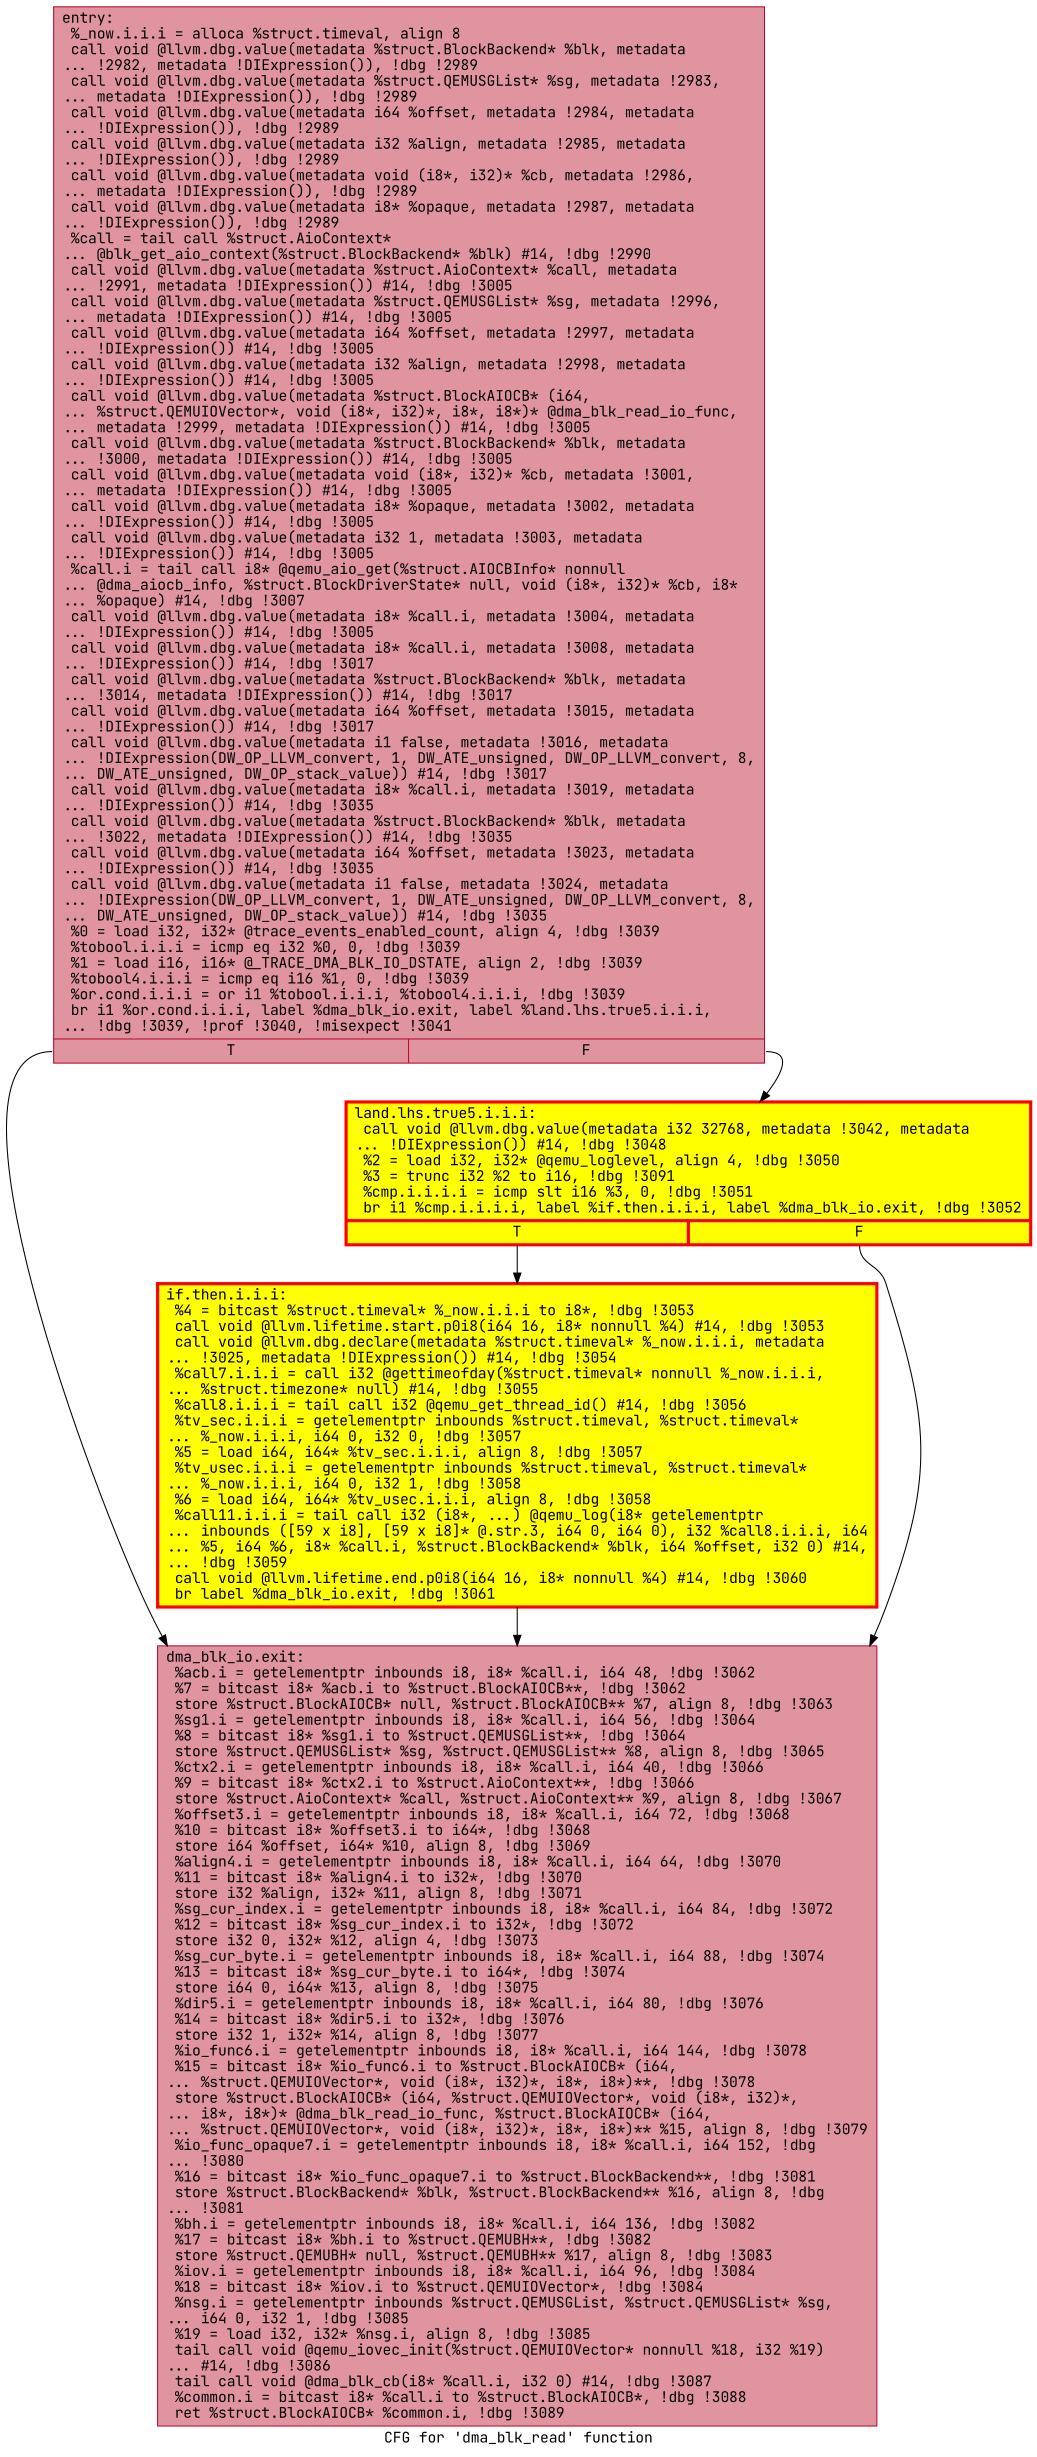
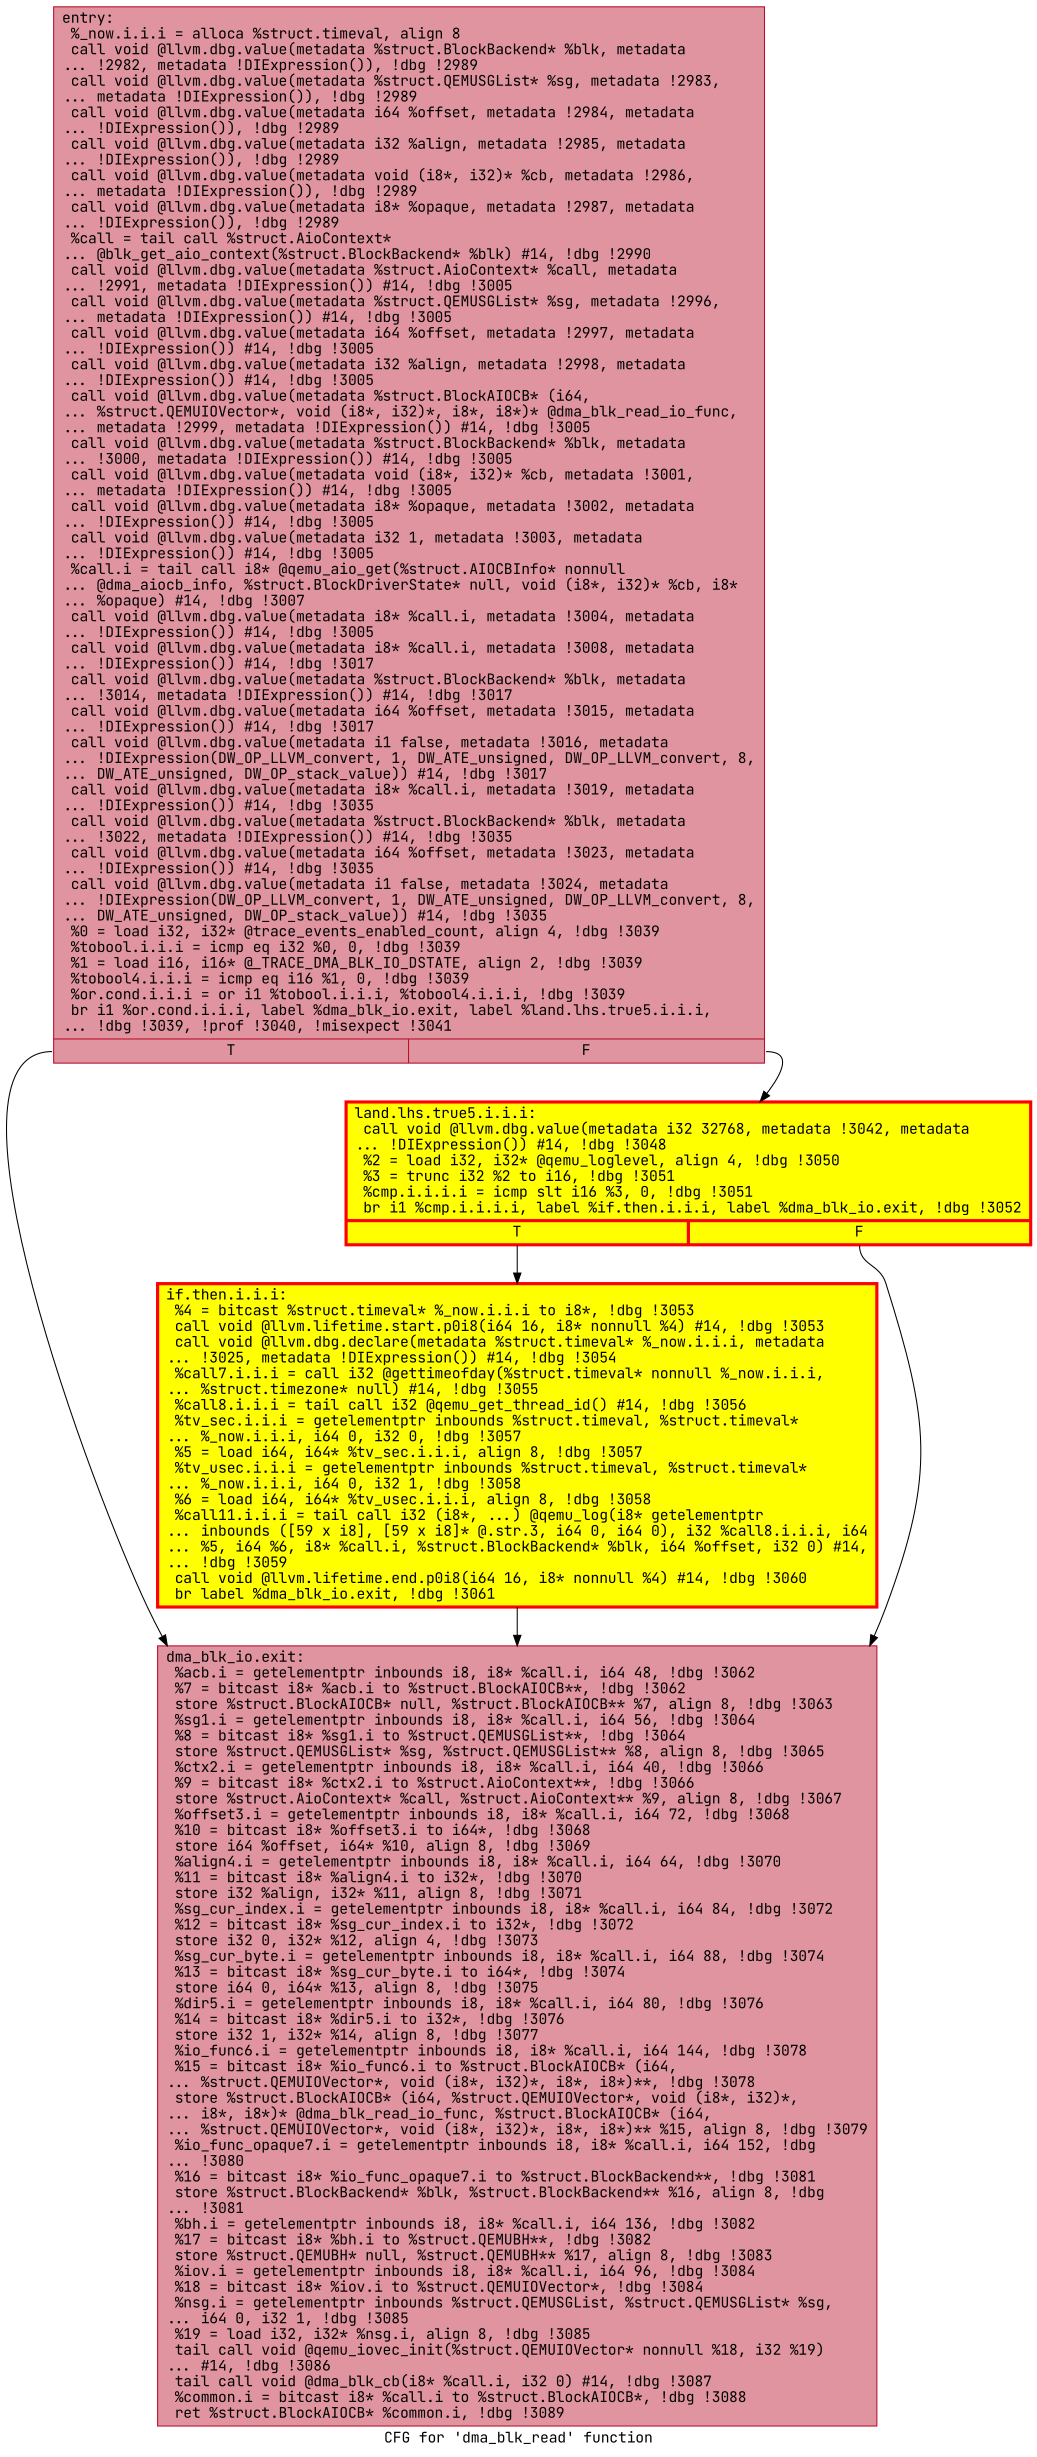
node "land.lhs.true5.i.i.i:": text "%3 = trunc i32 %2 to i16, !dbg !3091" -> "%3 = trunc i32 %2 to i16, !dbg !3051"
